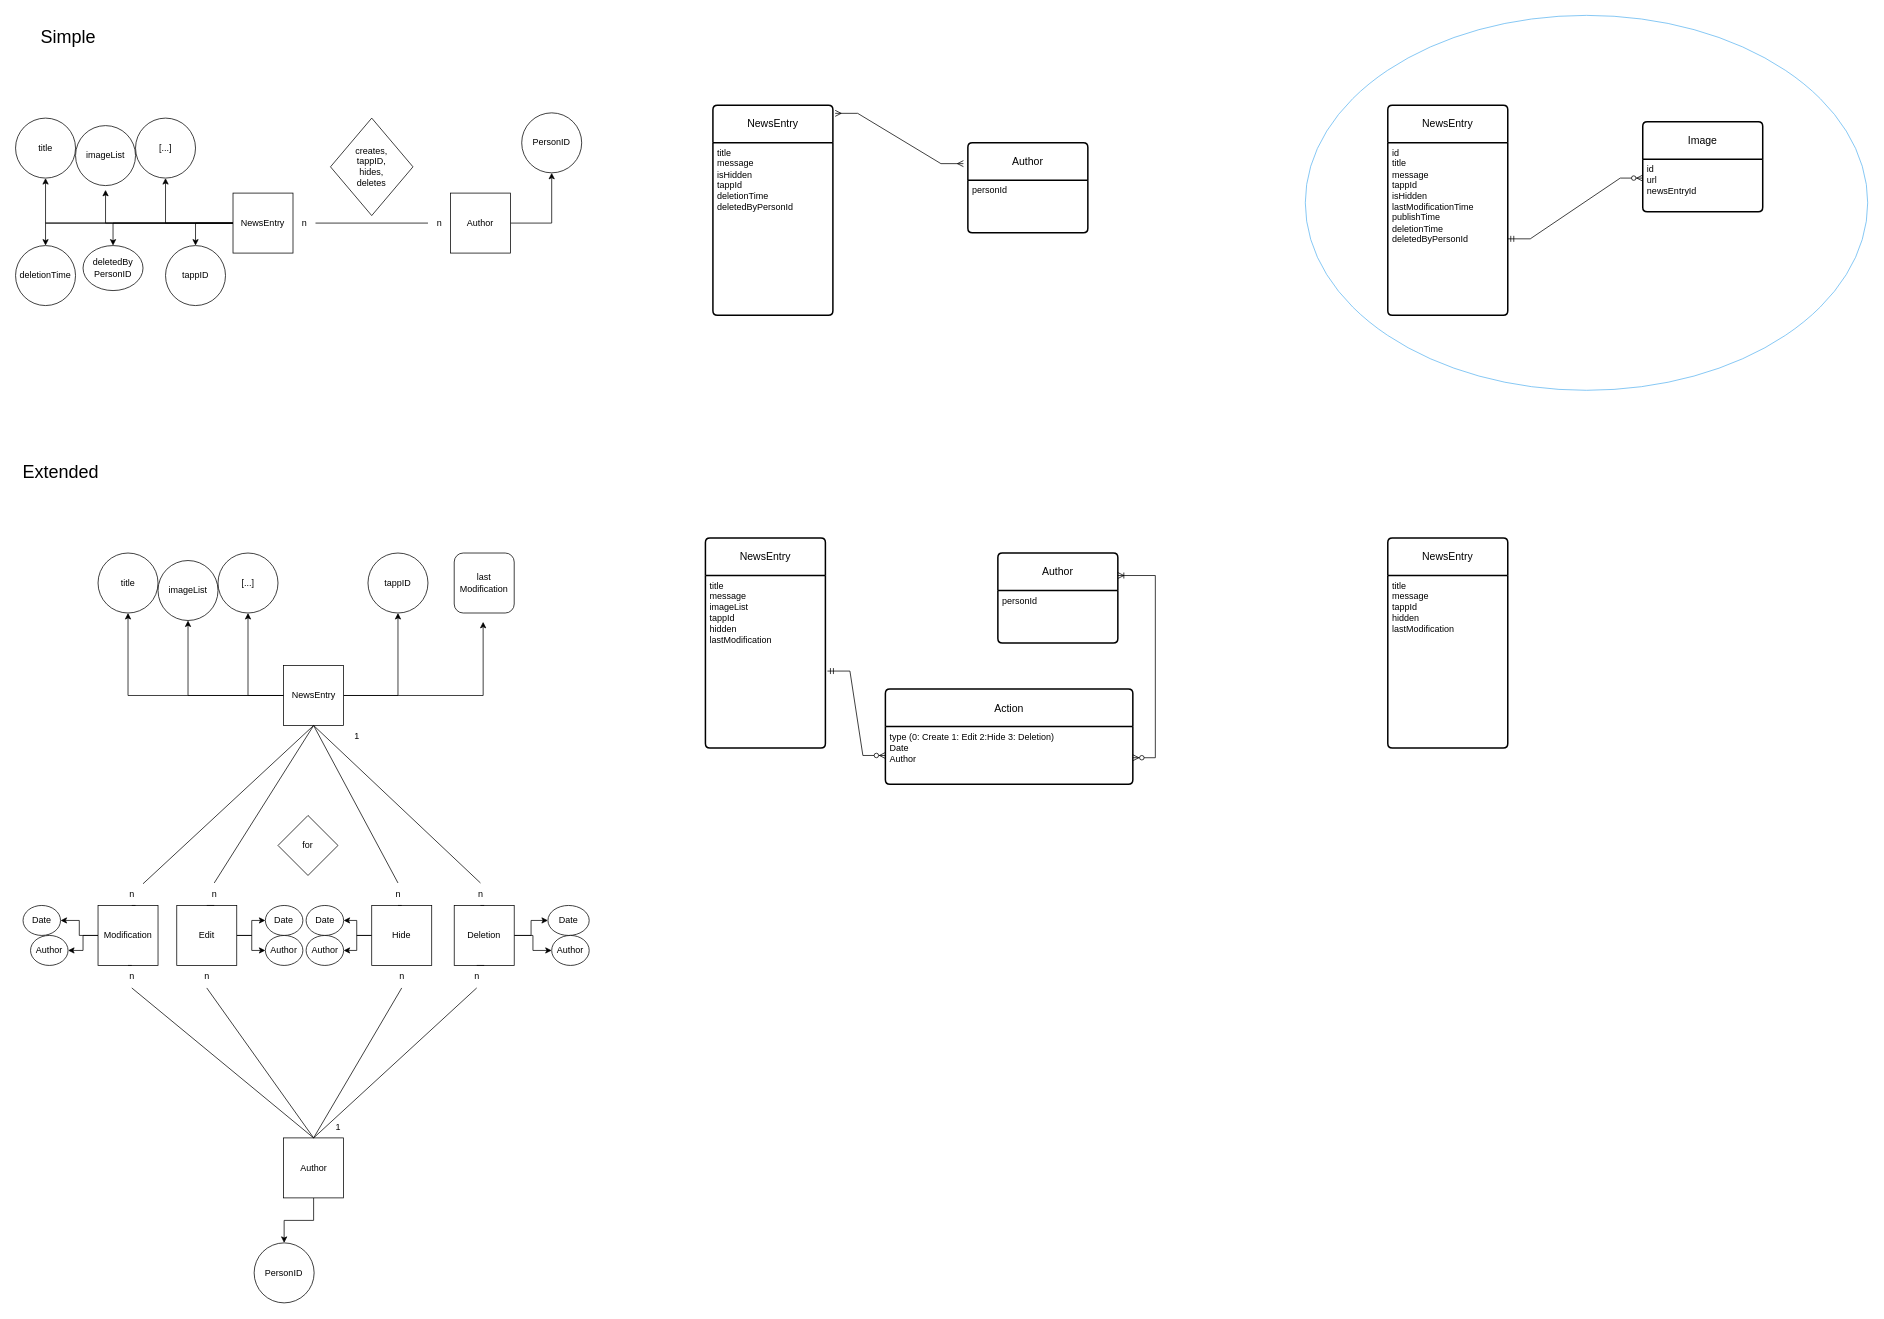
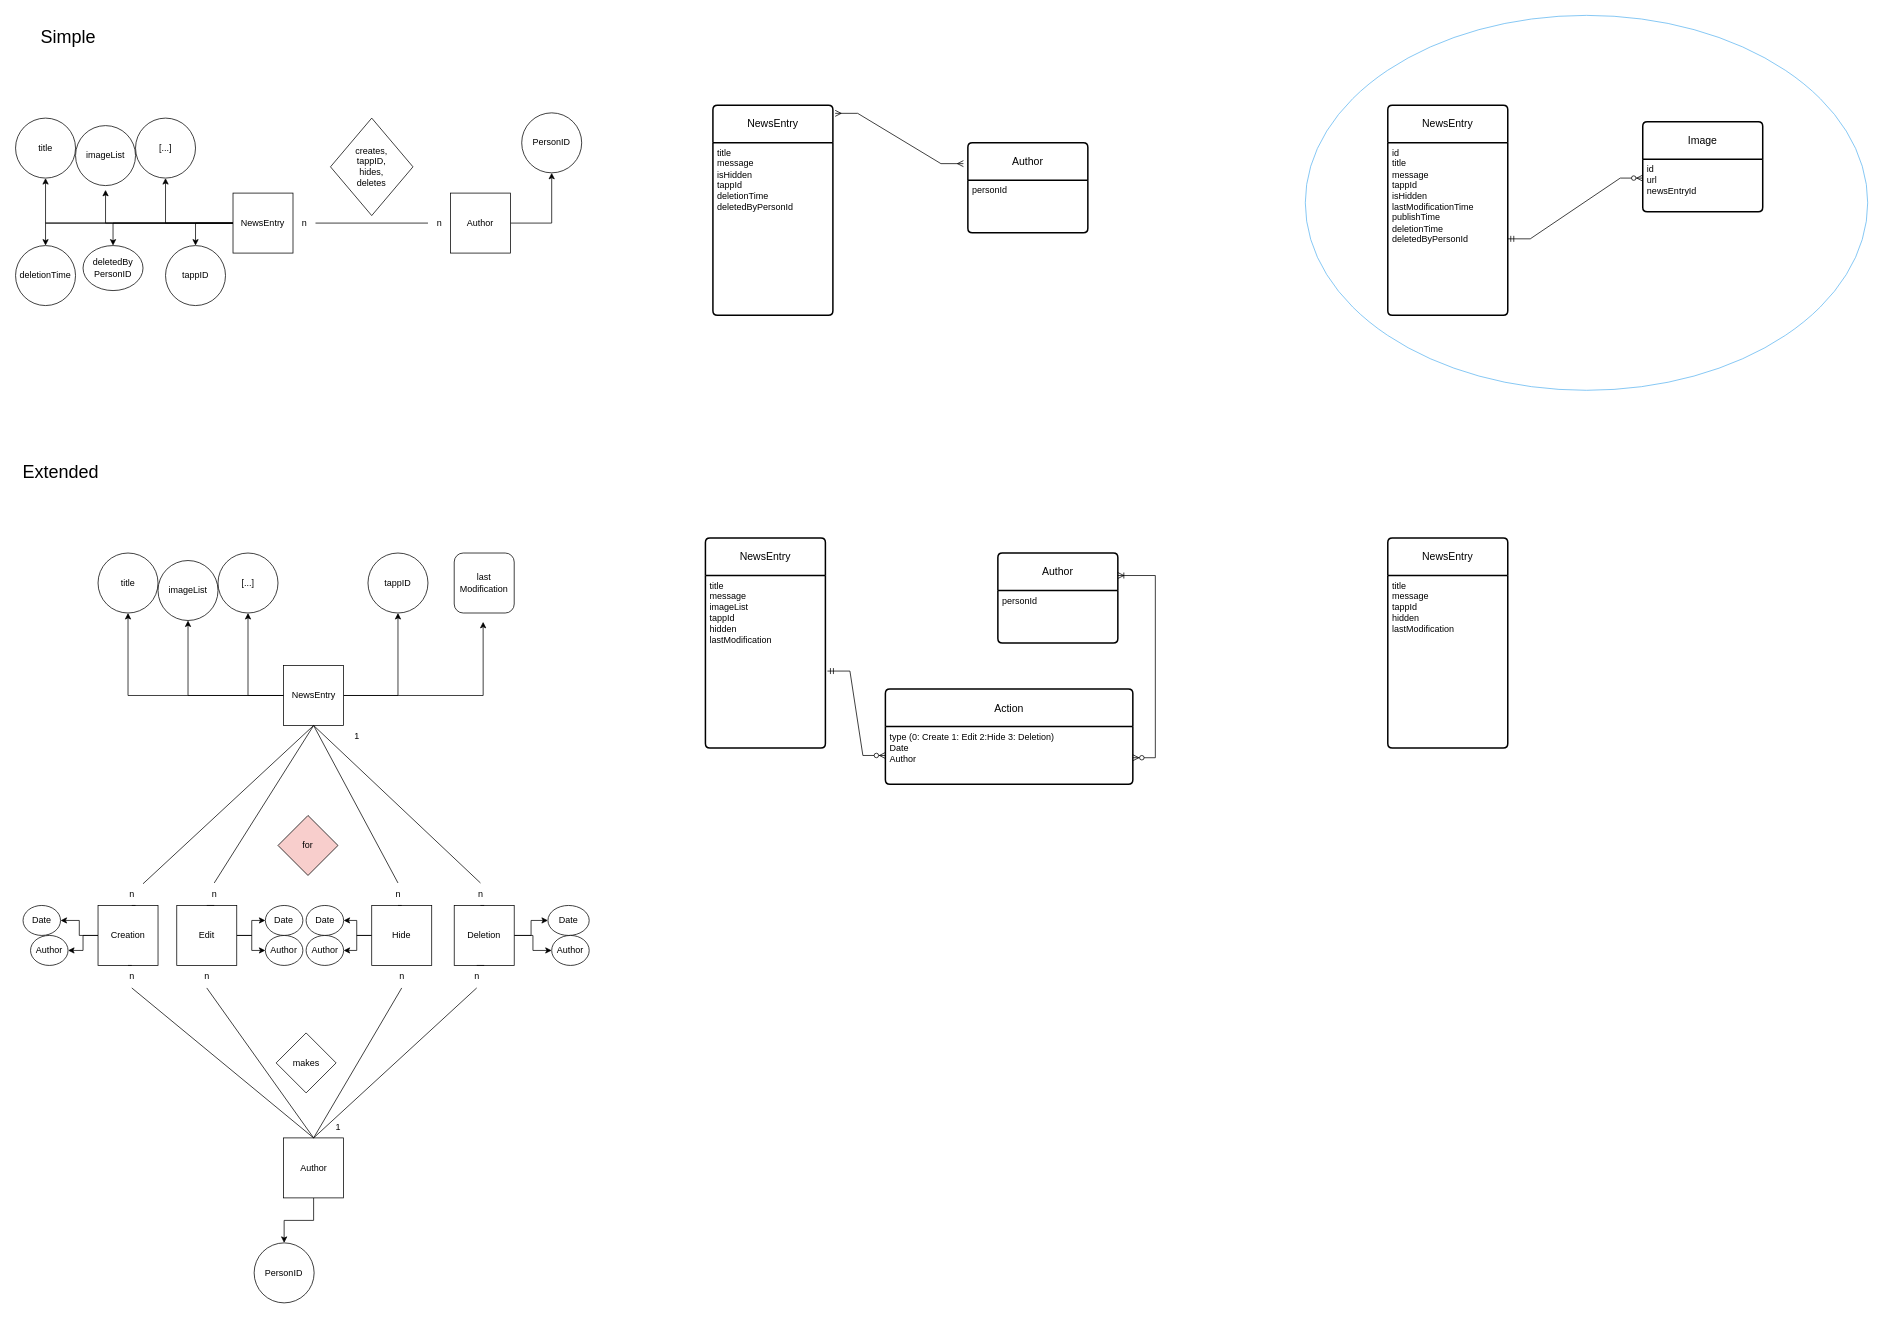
node "for": fillcolor #ffffff -> #f8cecc
node "Modification": label "Modification" -> "Creation"
node "makes": added
